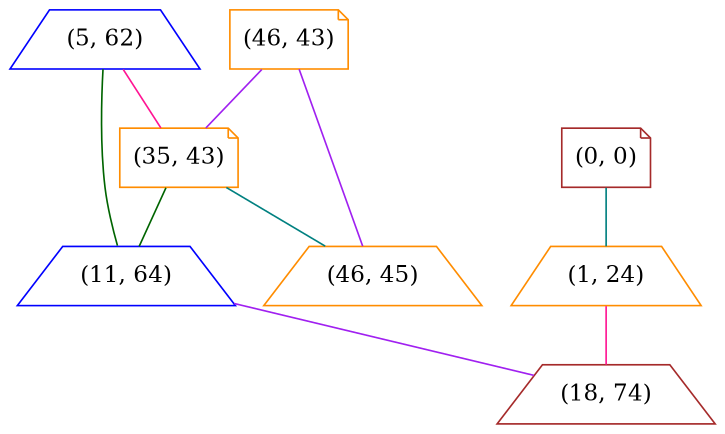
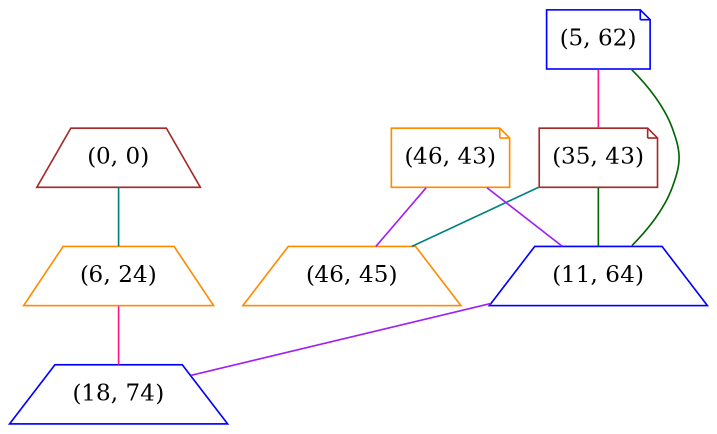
node "(5, 62)": shape trapezium -> note
edge "(46, 43)" -- "(35, 43)": now "(46, 43)" -- "(11, 64)"
node "(35, 43)": color darkorange -> brown
node "(0, 0)": shape note -> trapezium
node "(1, 24)": label "(1, 24)" -> "(6, 24)"
node "(18, 74)": color brown -> blue
